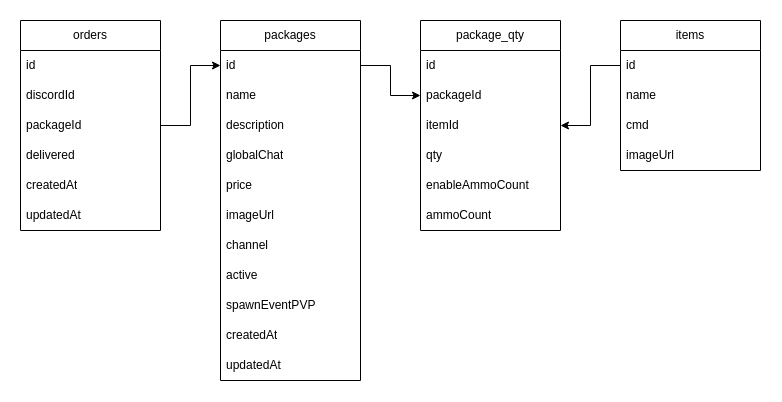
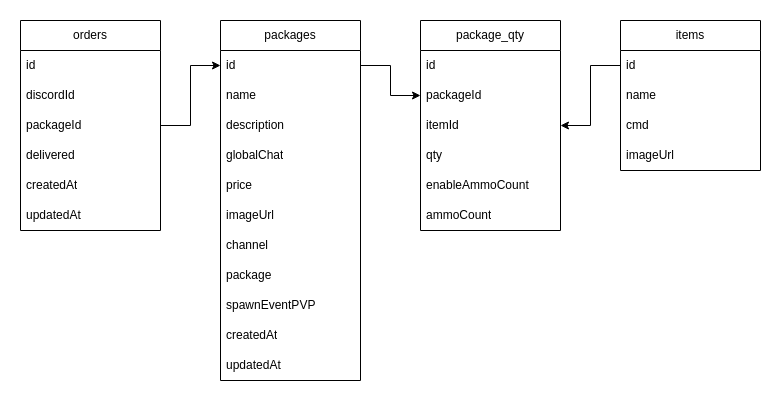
node "active": label "active" -> "package"
